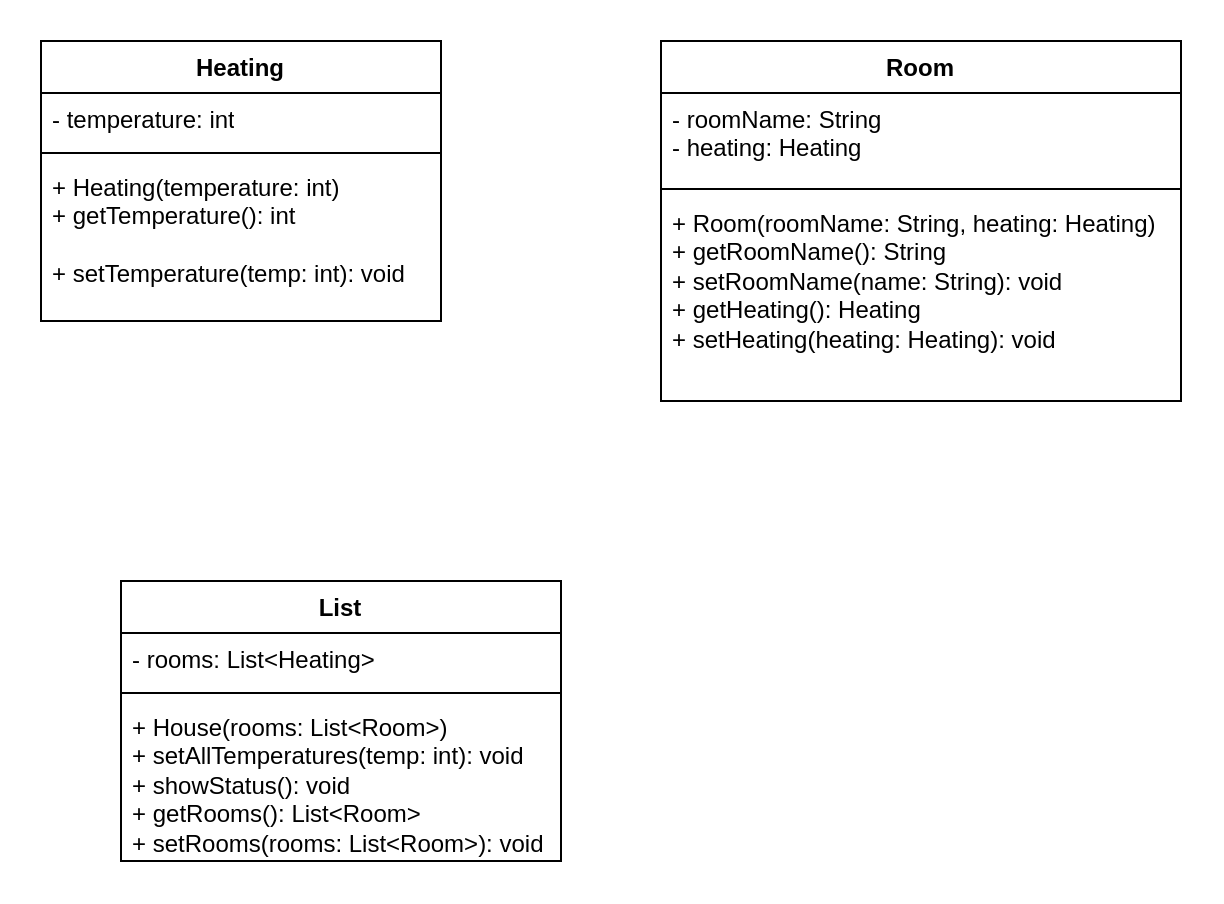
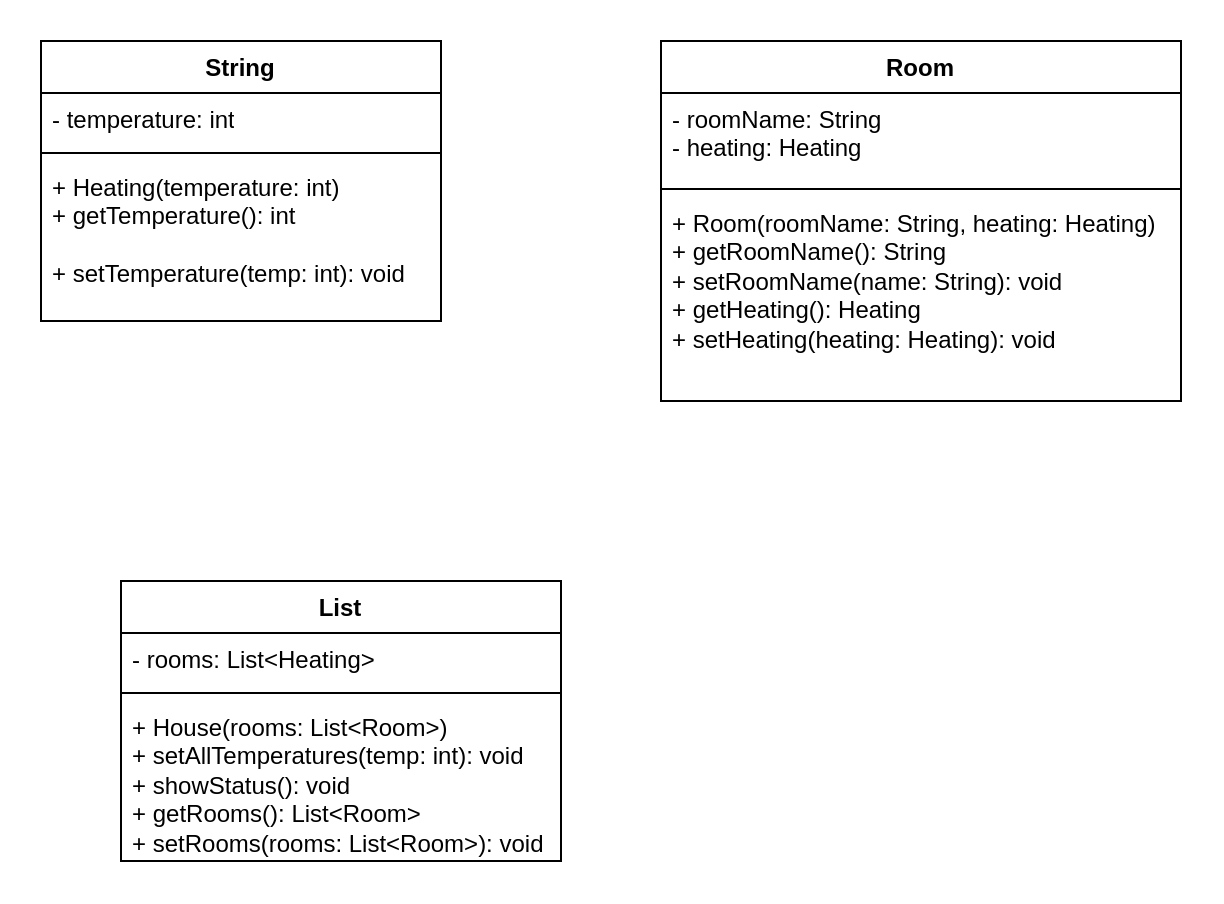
node "Heating": label "Heating" -> "String"
